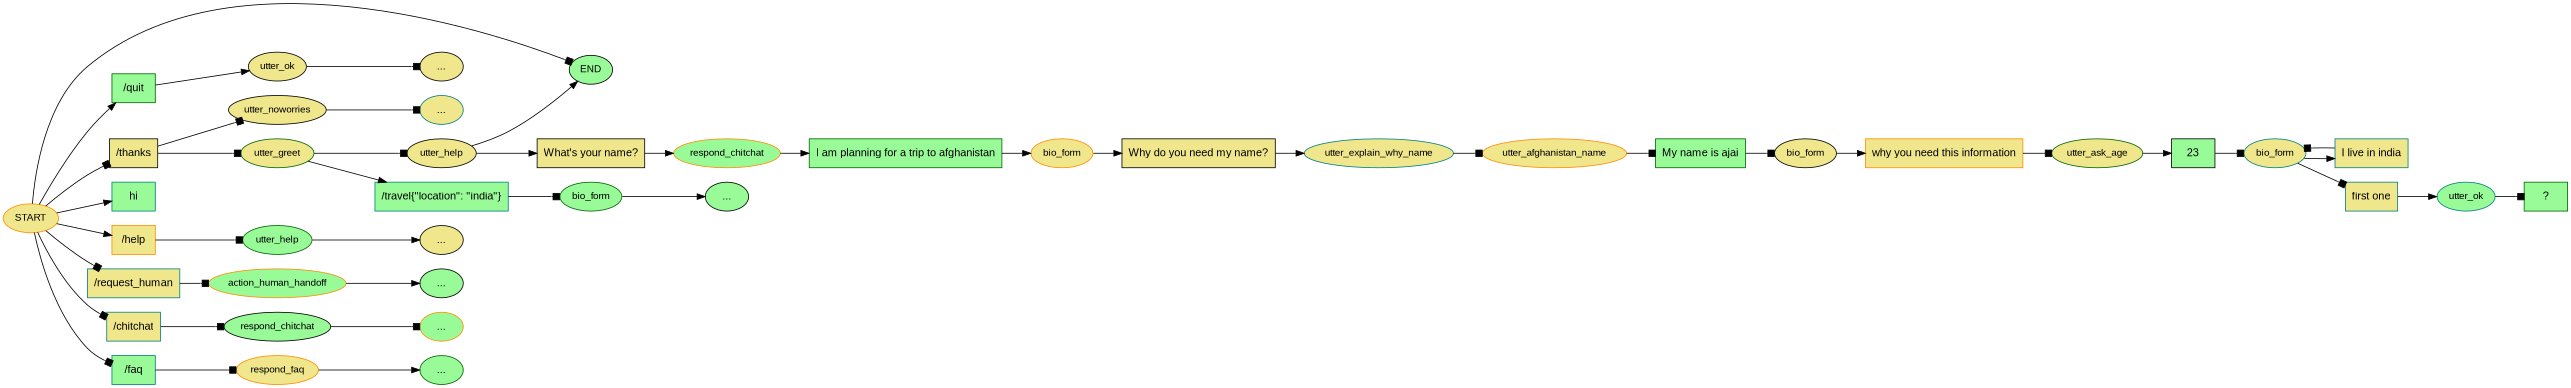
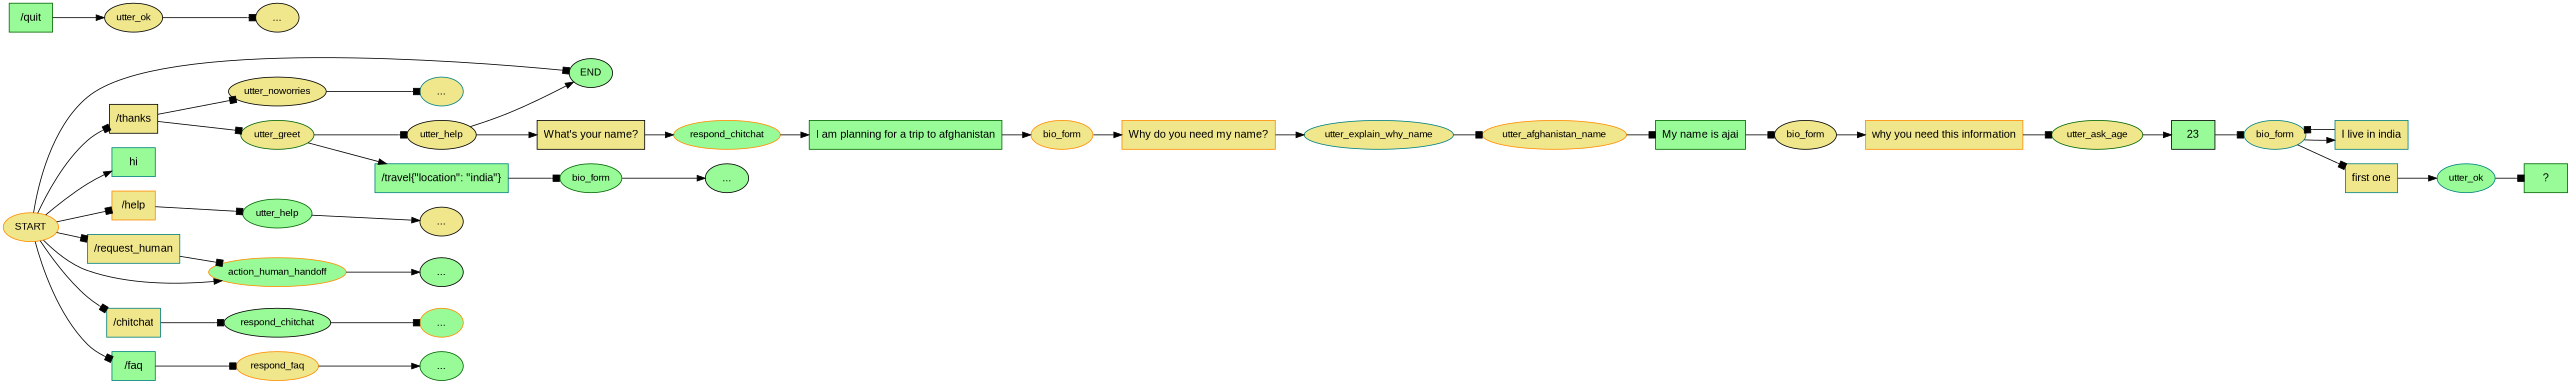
node "Why do you need my name?": color black -> darkorange
edge "START" -> "/quit": now "START" -> "action_human_handoff"
edge "START" -> "/help": arrowhead normal -> box
